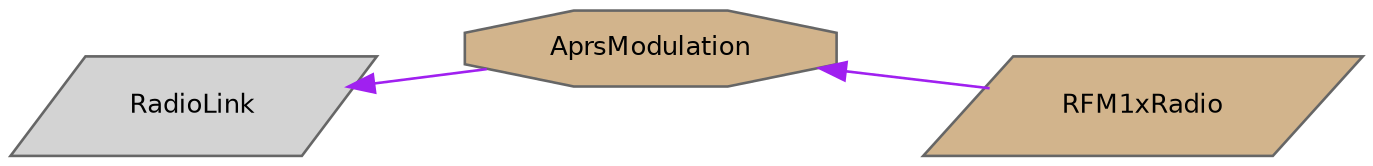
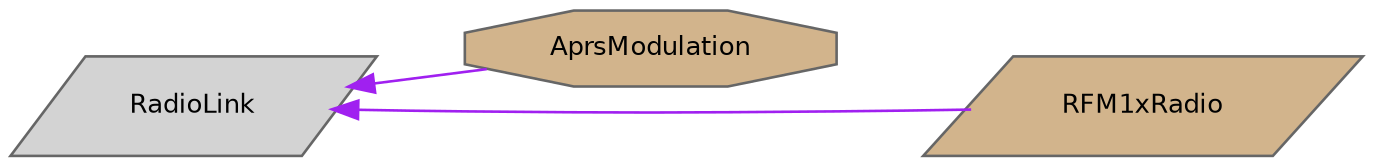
edge "RFM1xRadio" -> "AprsModulation": now "RFM1xRadio" -> "RadioLink"
